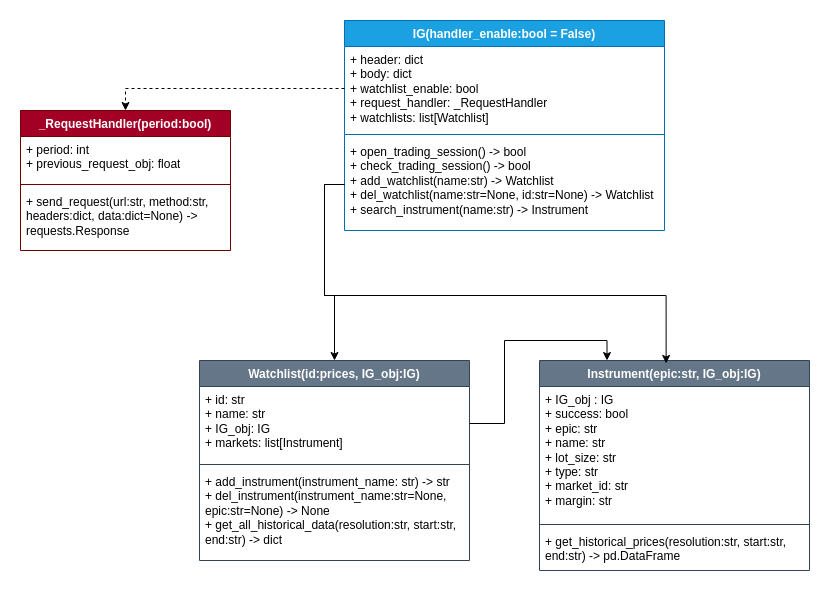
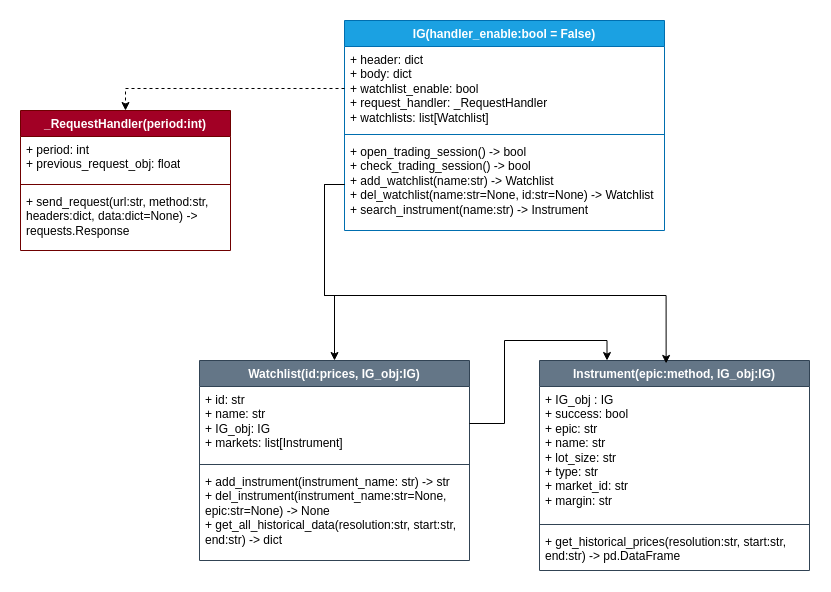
node "_RequestHandler(period:bool)": label "_RequestHandler(period:bool)" -> "_RequestHandler(period:int)"
node "Instrument(epic:str, IG_obj:IG)": label "Instrument(epic:str, IG_obj:IG)" -> "Instrument(epic:method, IG_obj:IG)"
